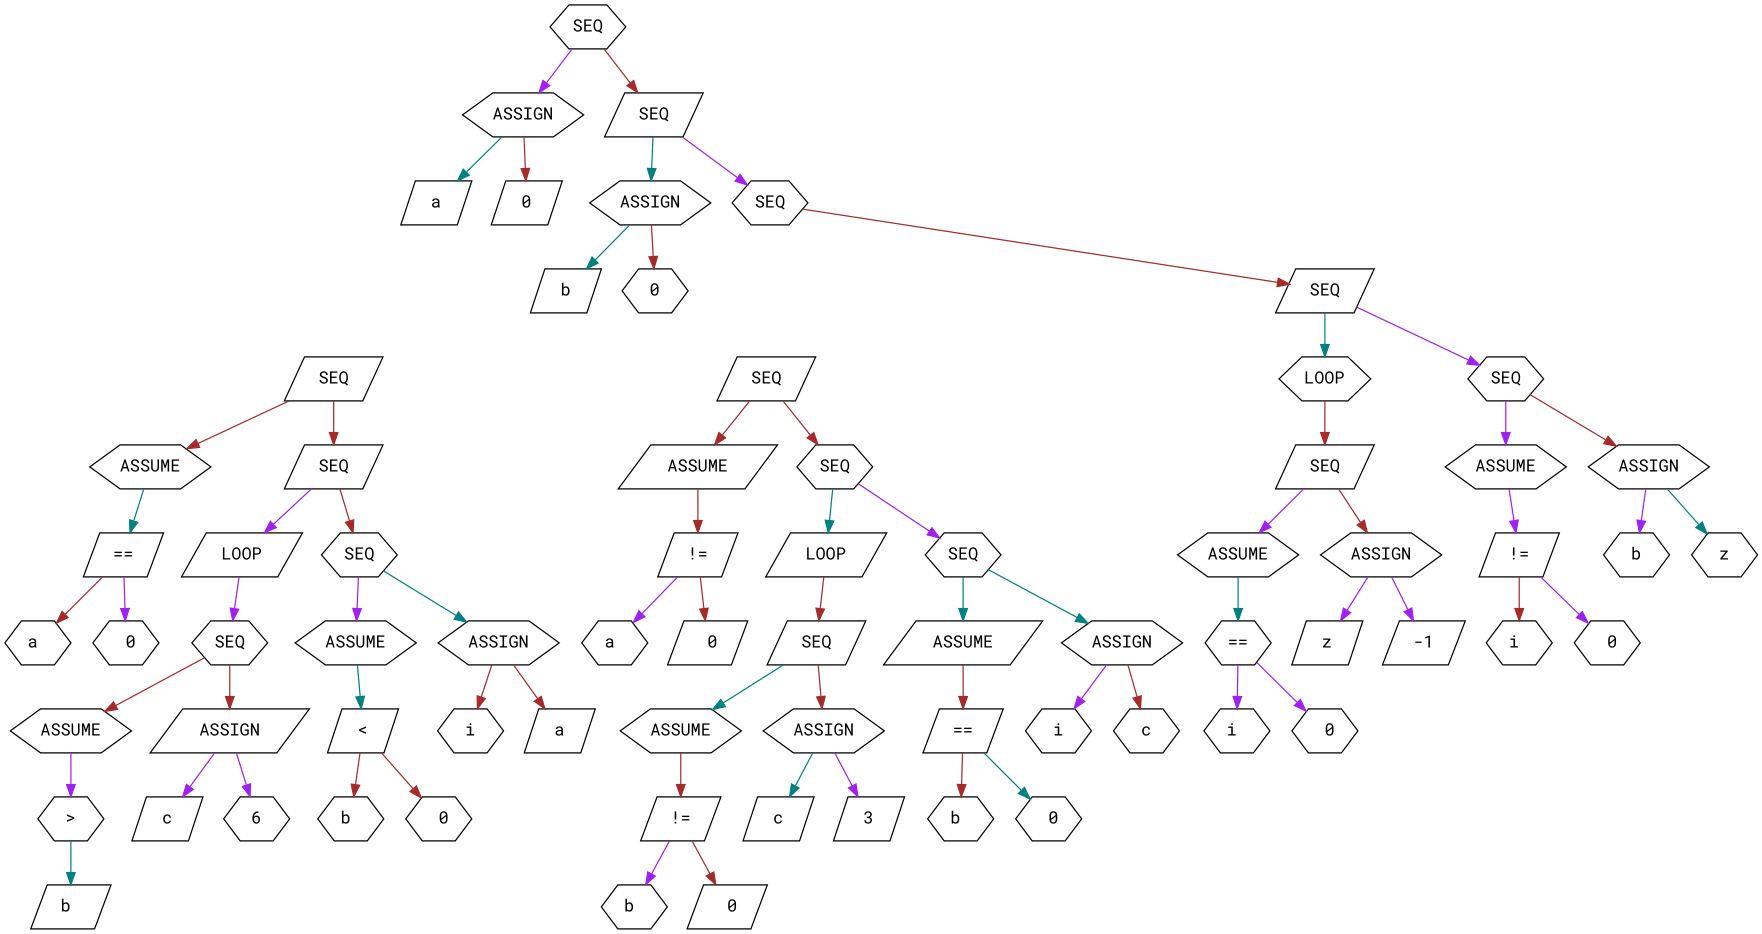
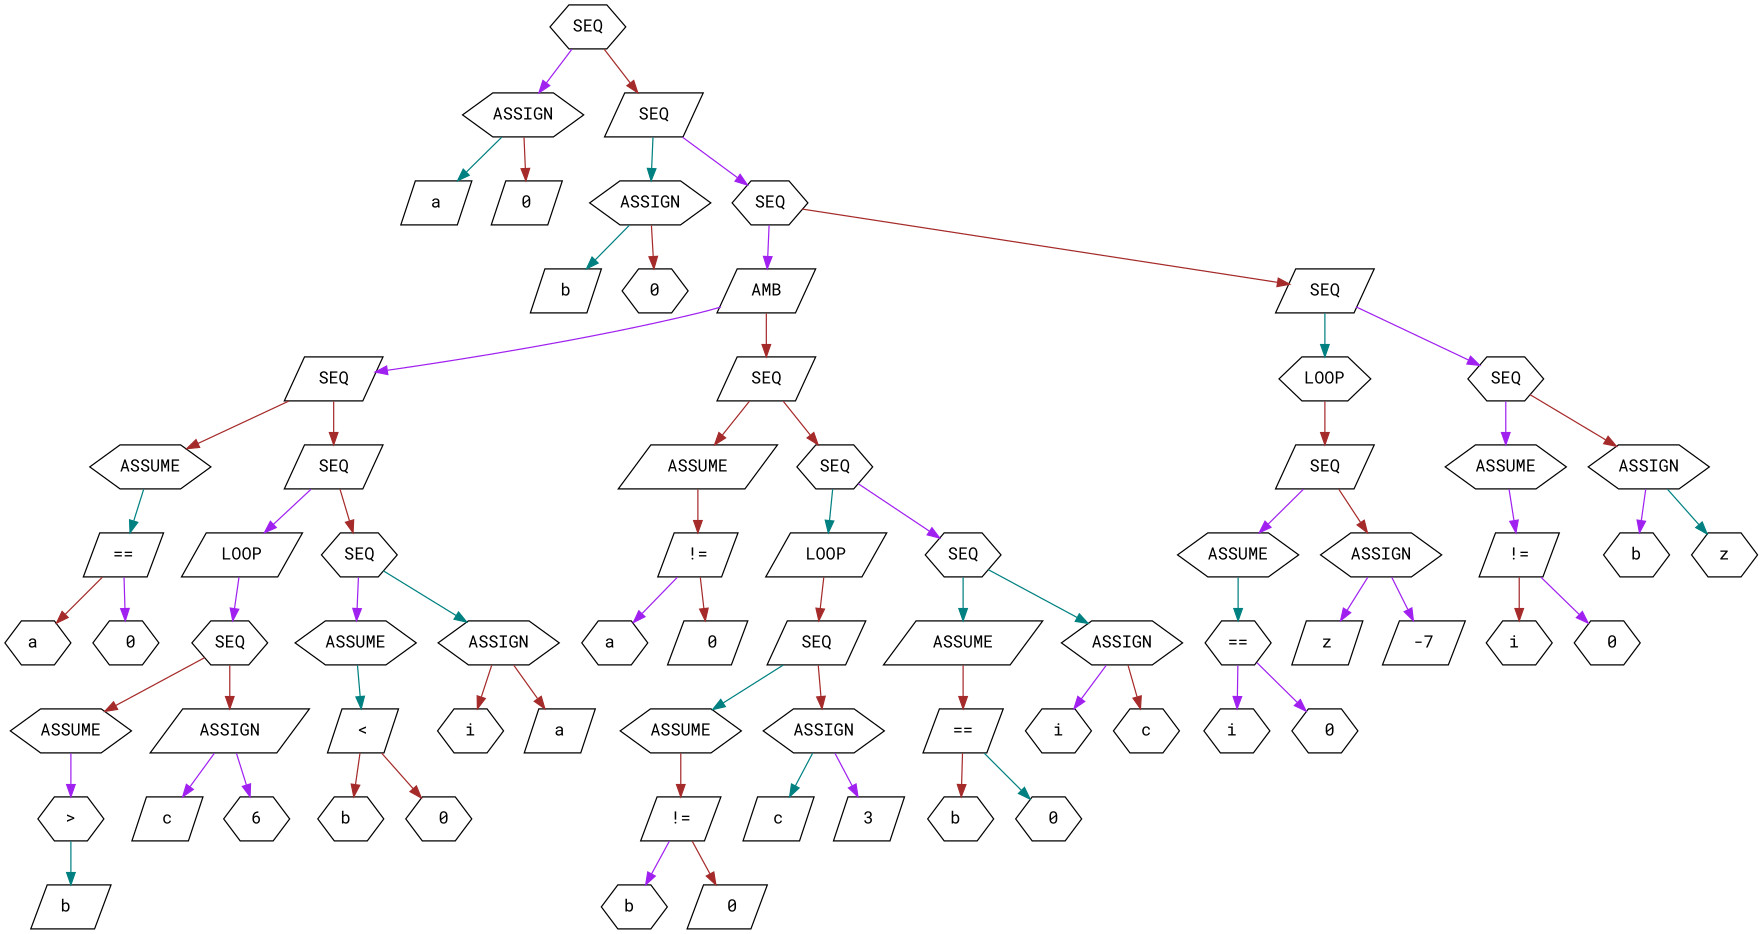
node "AMB": added
node "-1": label "-1" -> "-7"
